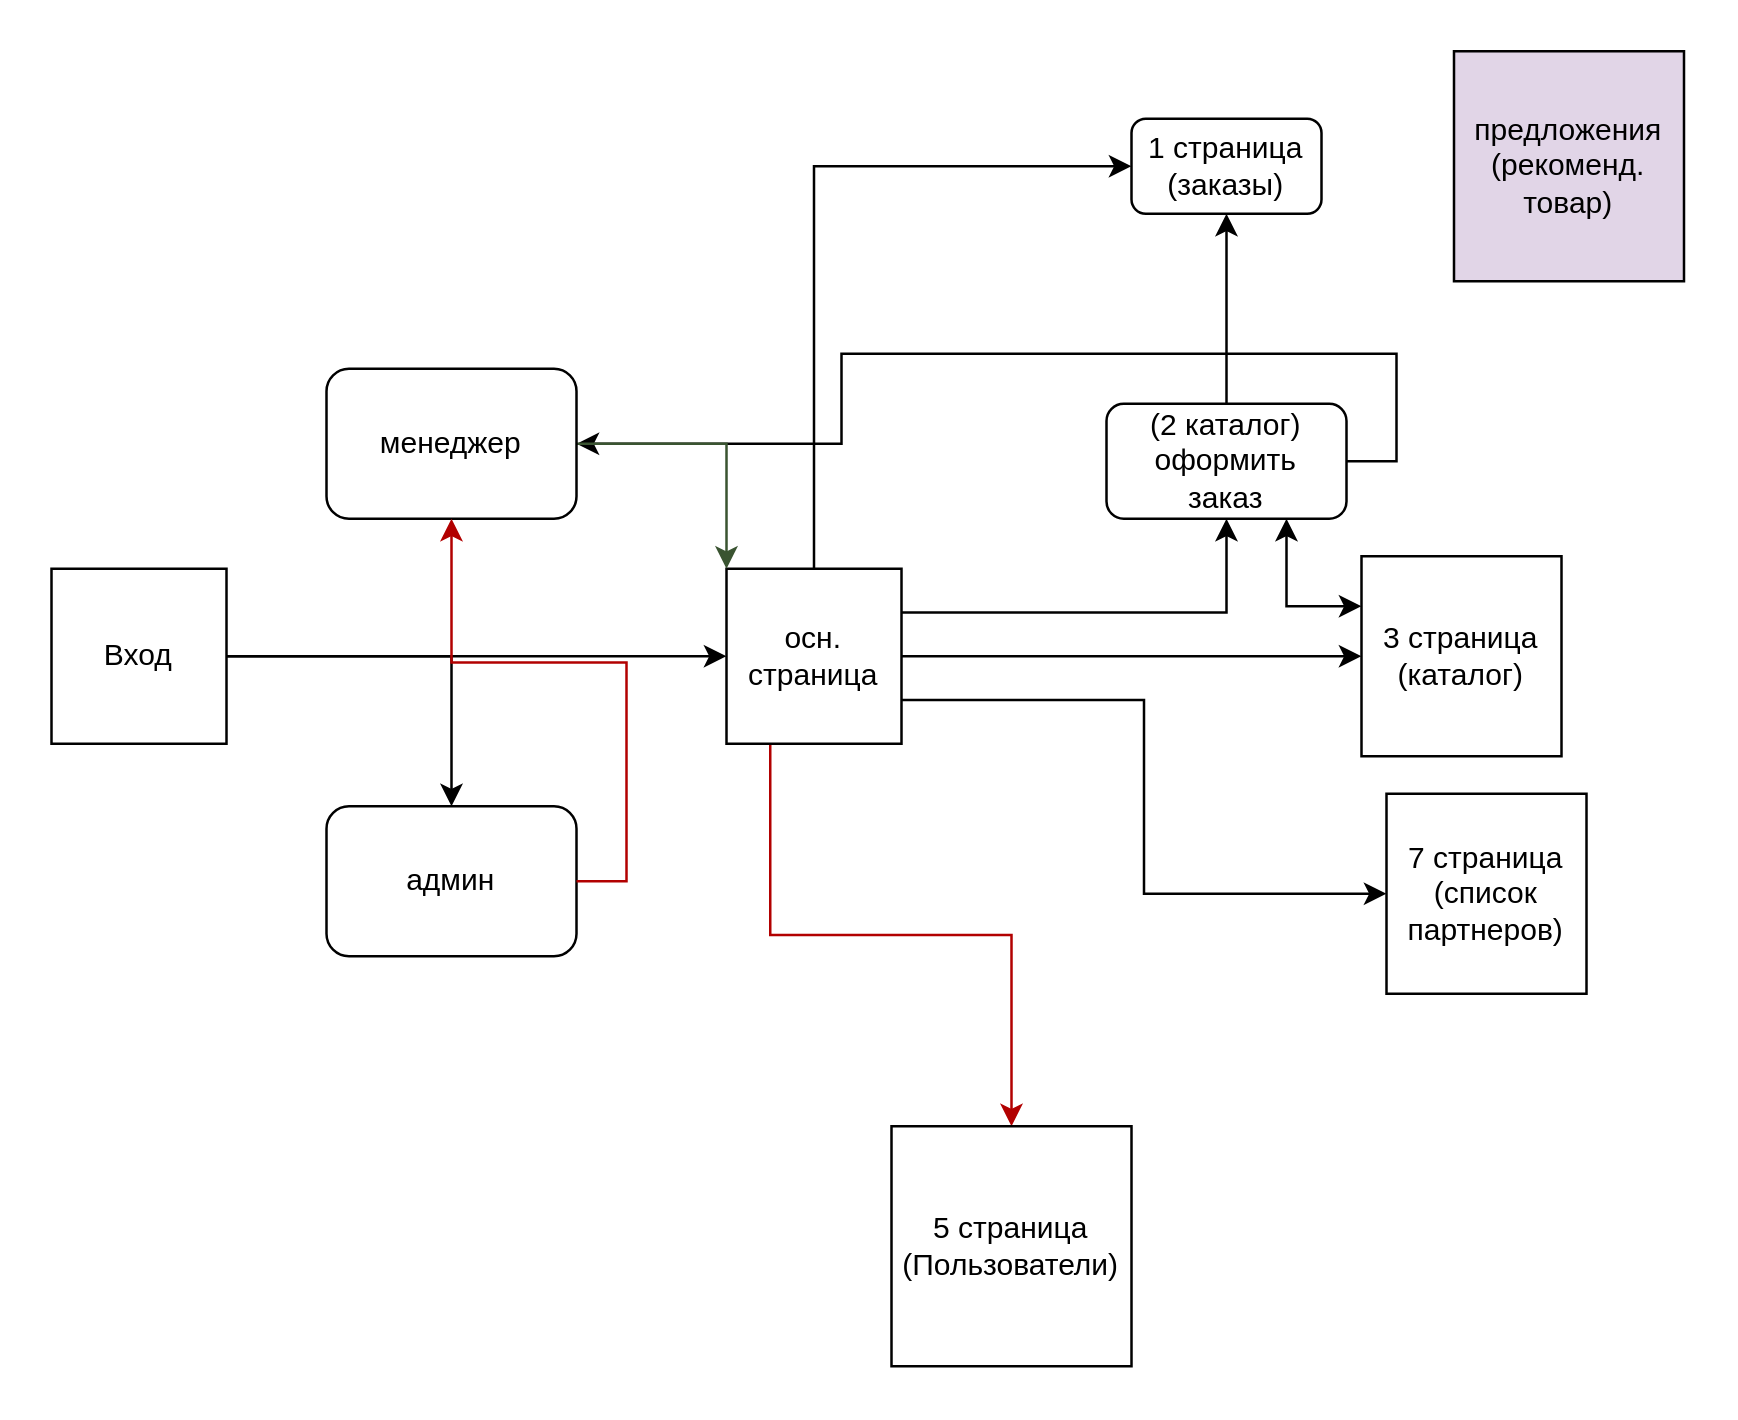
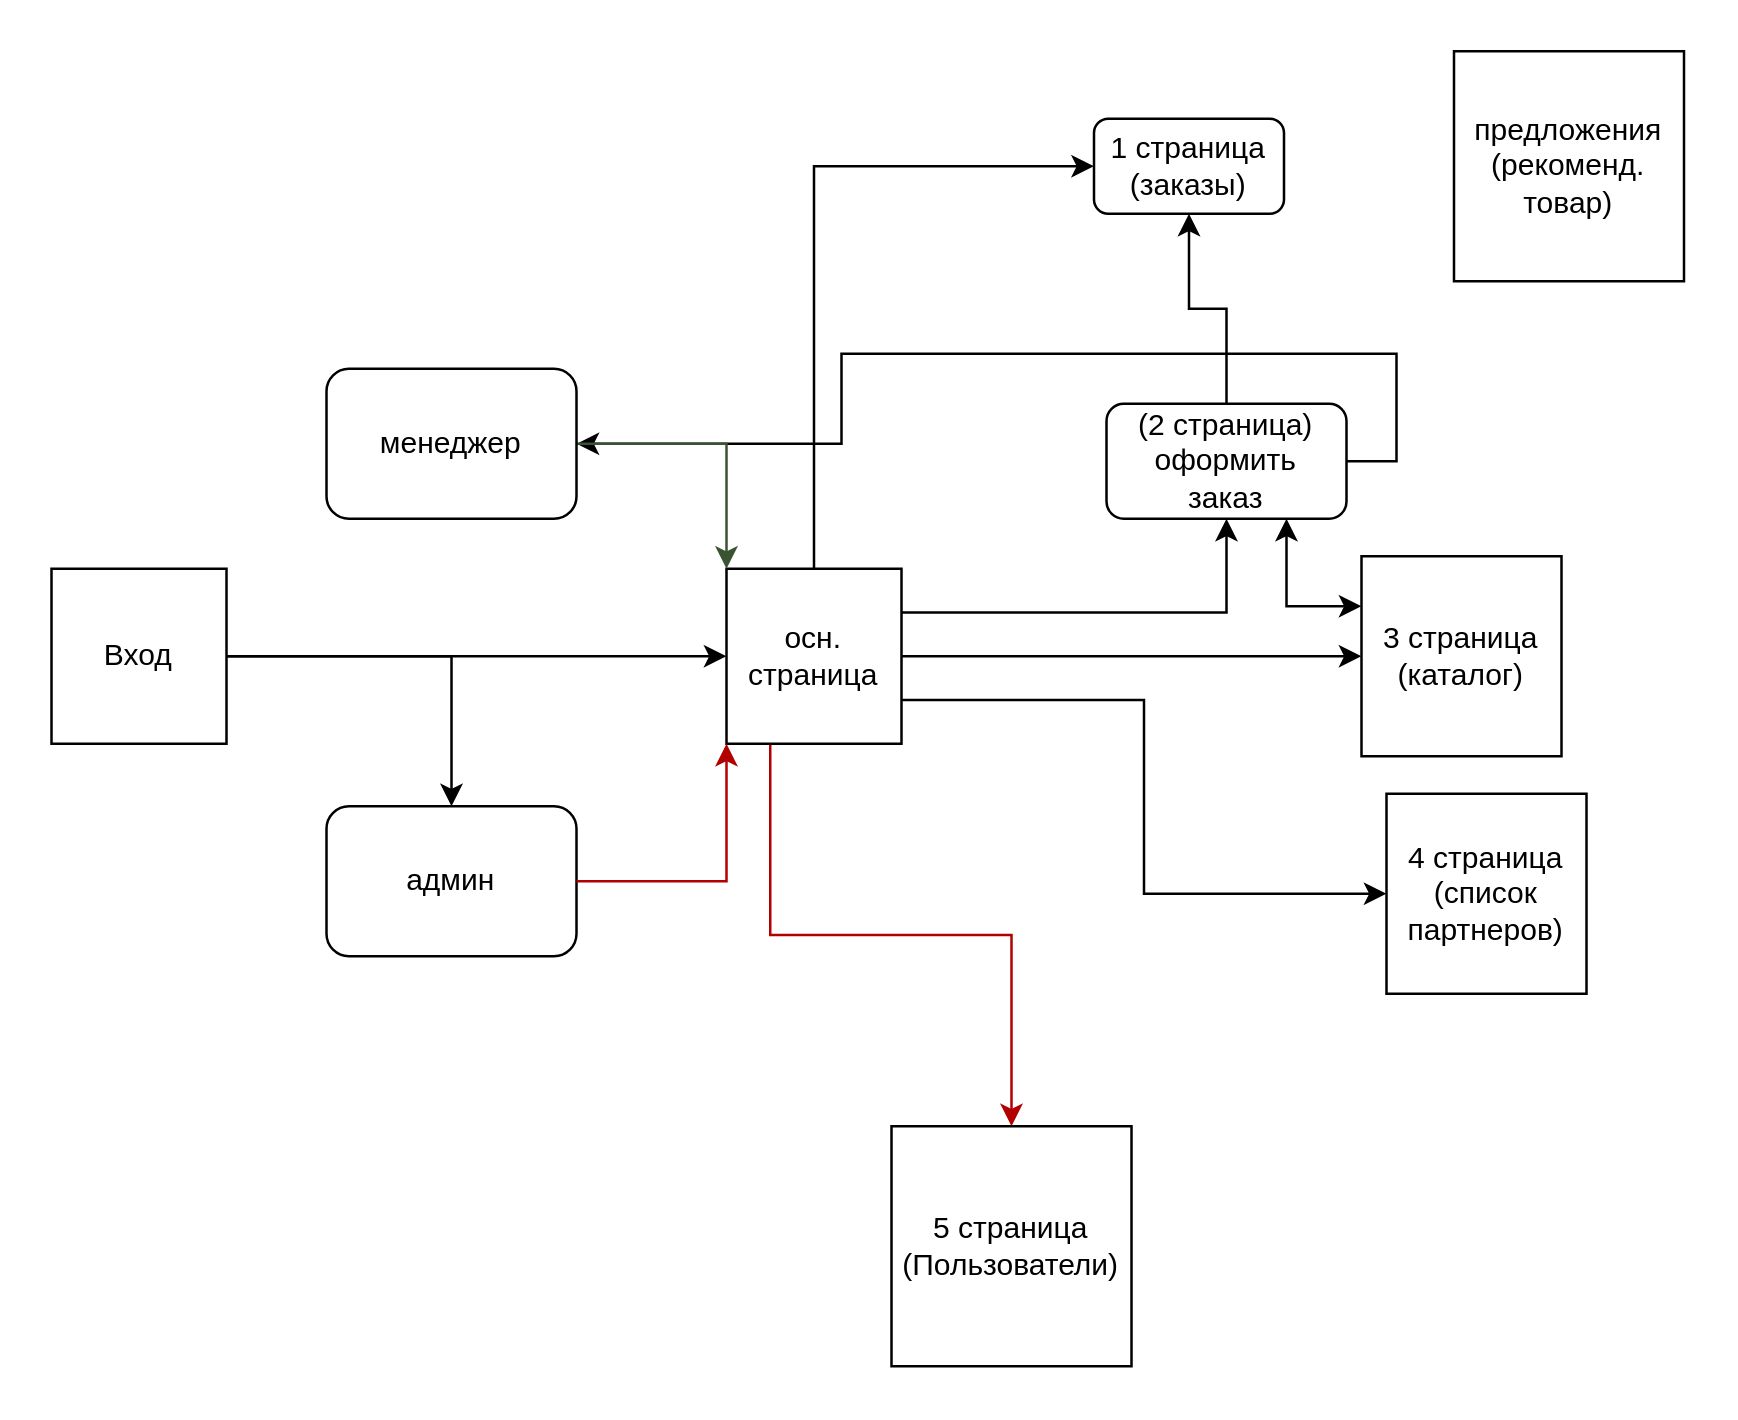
node "1 страница (заказы)": moved (1226, 166) -> (1189, 166)
node "предложения (рекоменд. товар)": fillcolor #e1d5e7 -> #ffffff
node "(2 каталог) оформить заказ": label "(2 каталог) оформить заказ" -> "(2 страница) оформить заказ"
edge "админ" -> "менеджер": now "админ" -> "осн. страница"
node "7 страница (список партнеров)": label "7 страница (список партнеров)" -> "4 страница (список партнеров)"
